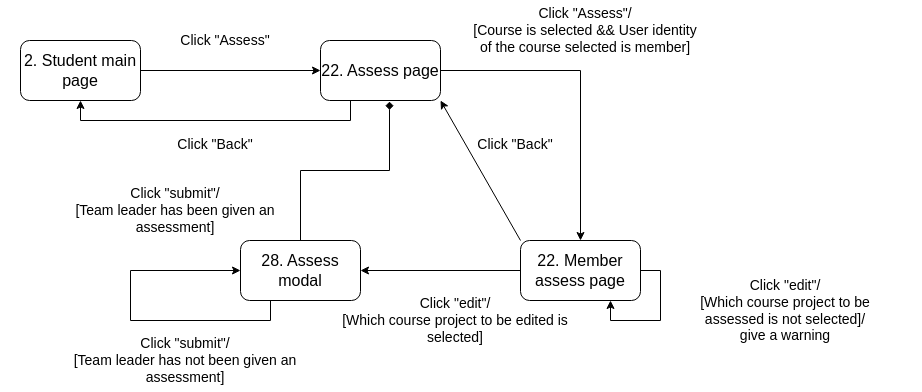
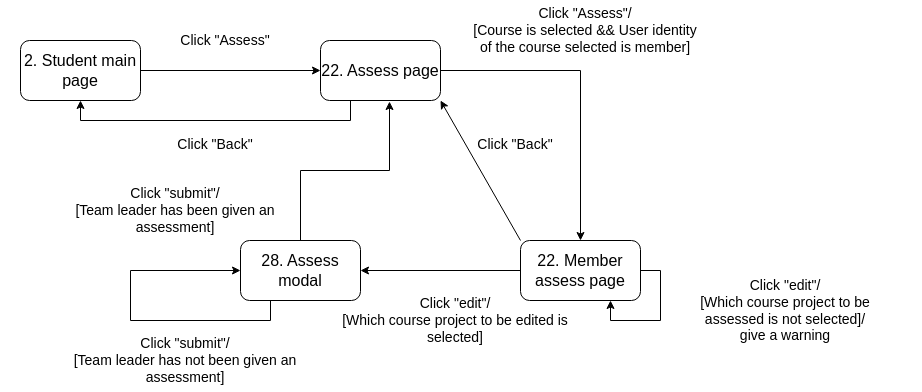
edge "28. Assess modal" -> "22. Assess page": arrowhead diamond -> classic
